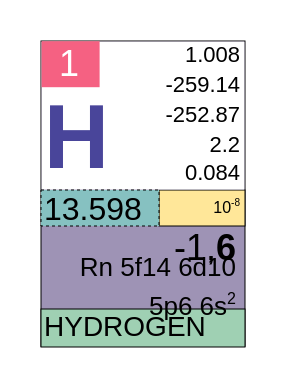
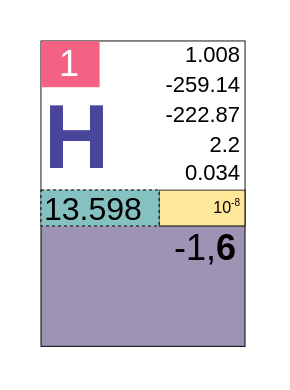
node "-252.87": label "-252.87" -> "-222.87"
node "0.084": label "0.084" -> "0.034"
node "Rn 5f14 6d10 5p6 6s2": removed
node "HYDROGEN": removed
